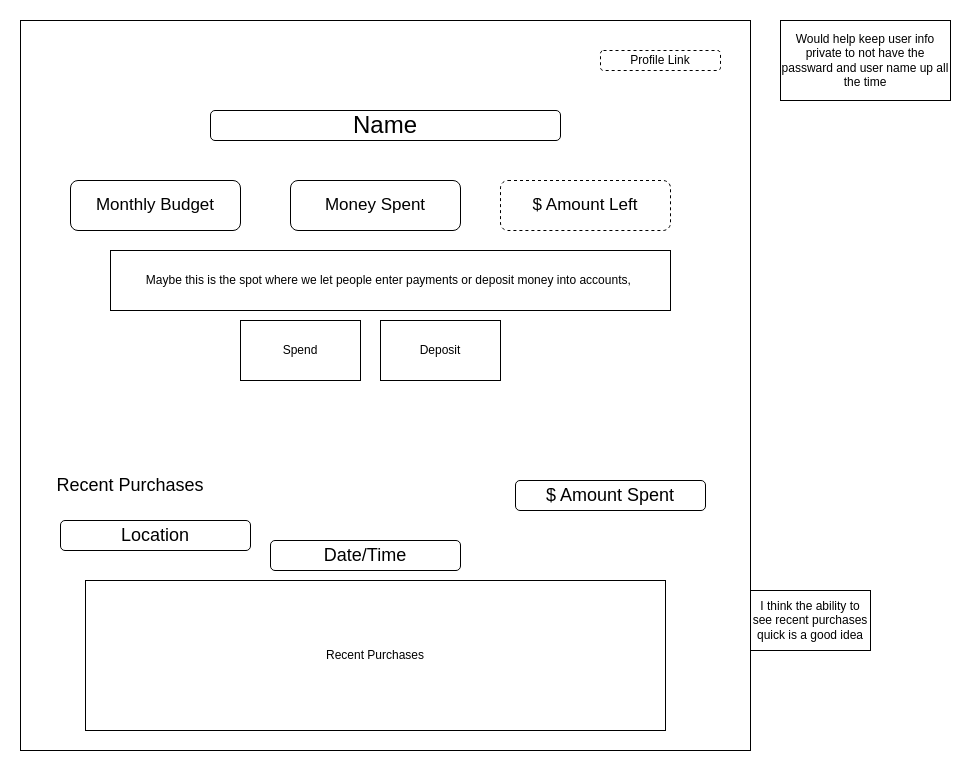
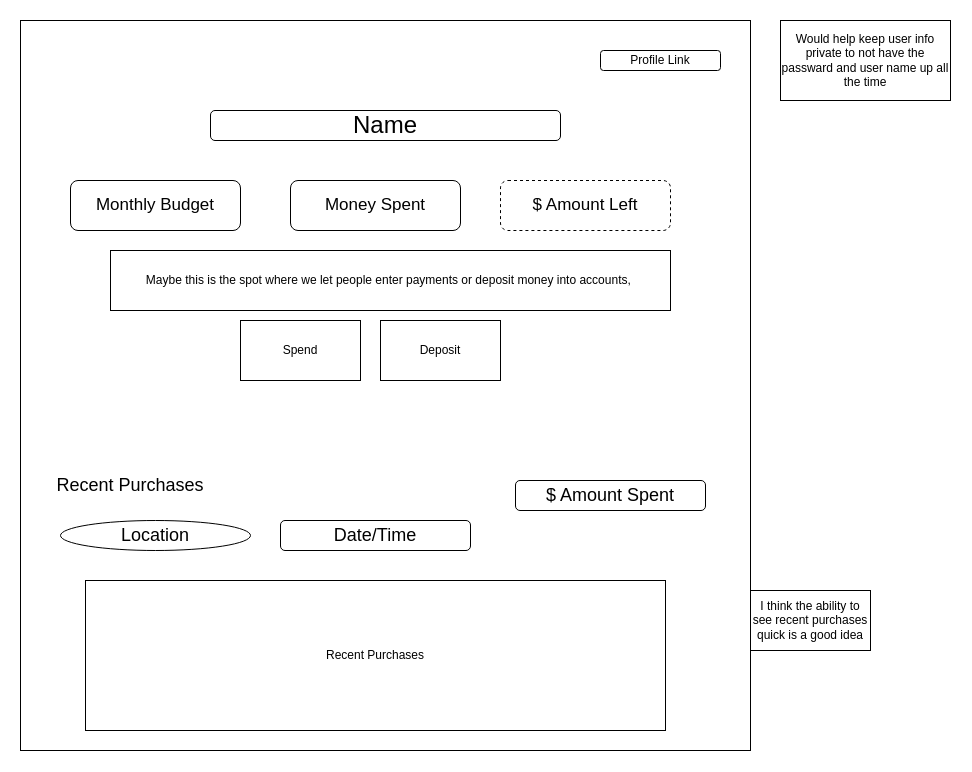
node "Profile Link": style dashed -> solid
node "Location": shape rounded rectangle -> ellipse
node "Date/Time": moved (366, 556) -> (376, 536)
